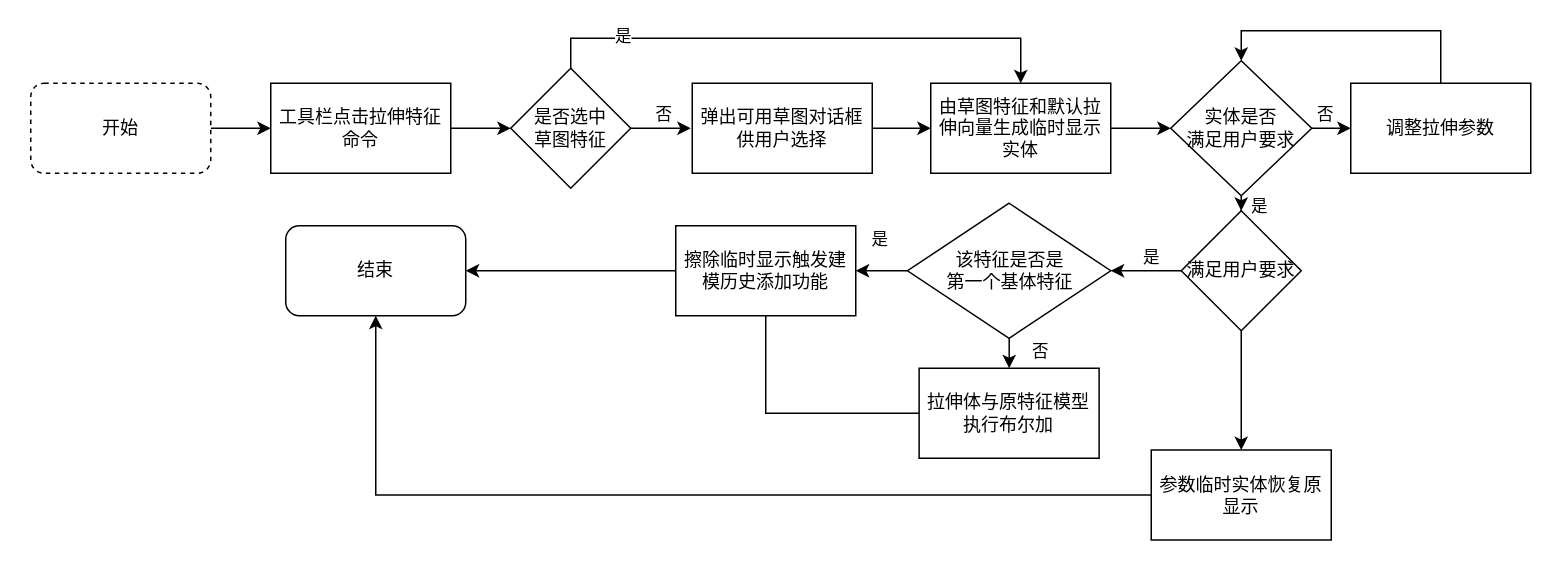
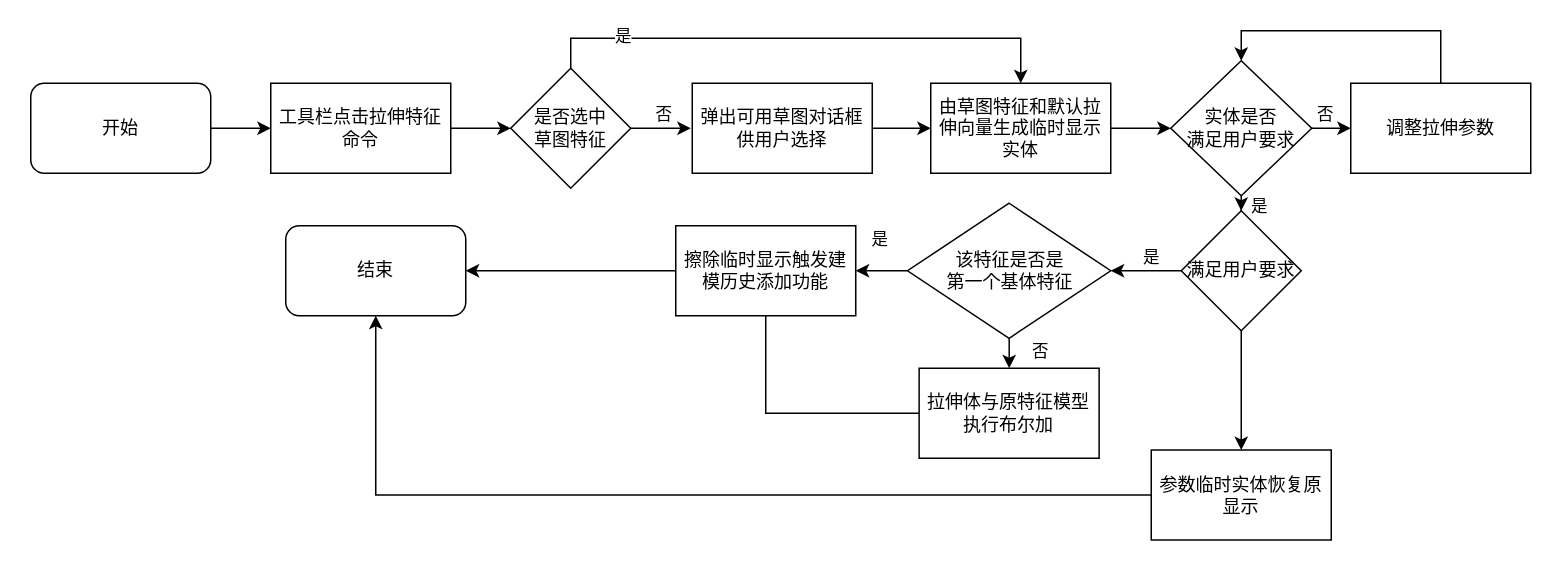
node "开始": style dashed -> solid
